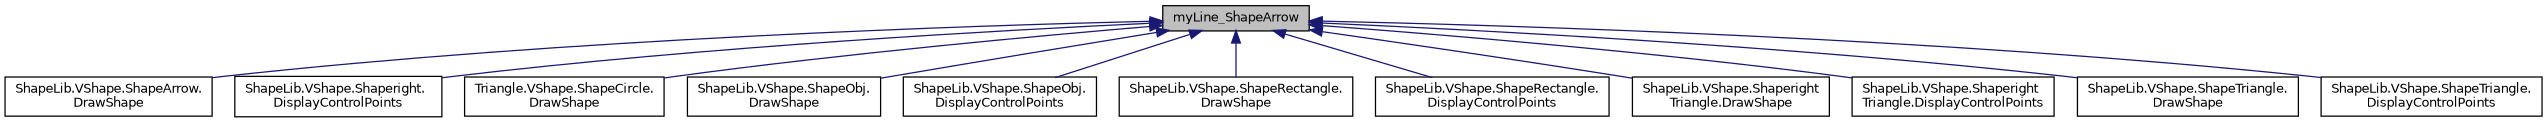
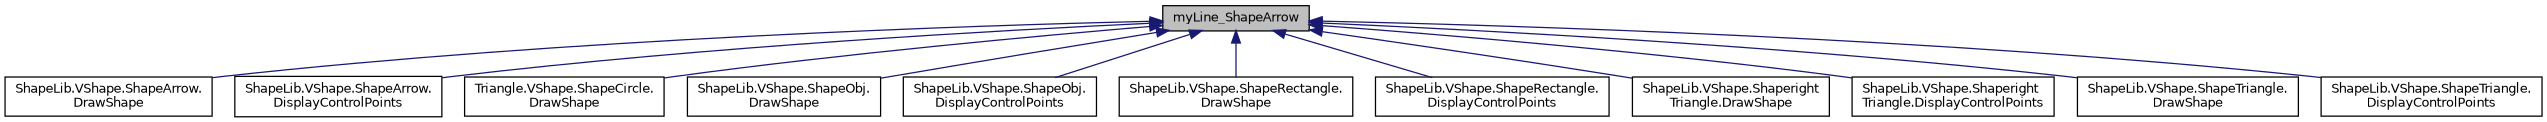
node "ShapeLib.VShape.Shaperight. DisplayControlPoints": label "ShapeLib.VShape.Shaperight. DisplayControlPoints" -> "ShapeLib.VShape.ShapeArrow. DisplayControlPoints"
